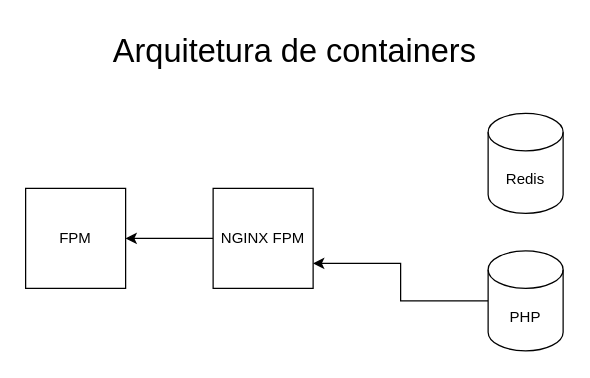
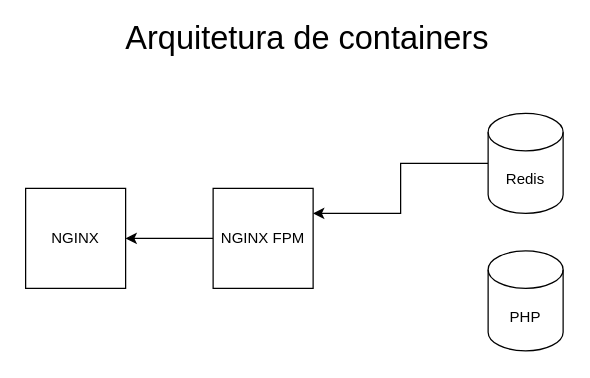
node "Arquitetura de containers": moved (294, 51) -> (307, 38)
edge "Redis" -> "NGINX FPM": added
node "FPM": label "FPM" -> "NGINX"
edge "PHP" -> "NGINX FPM": removed
